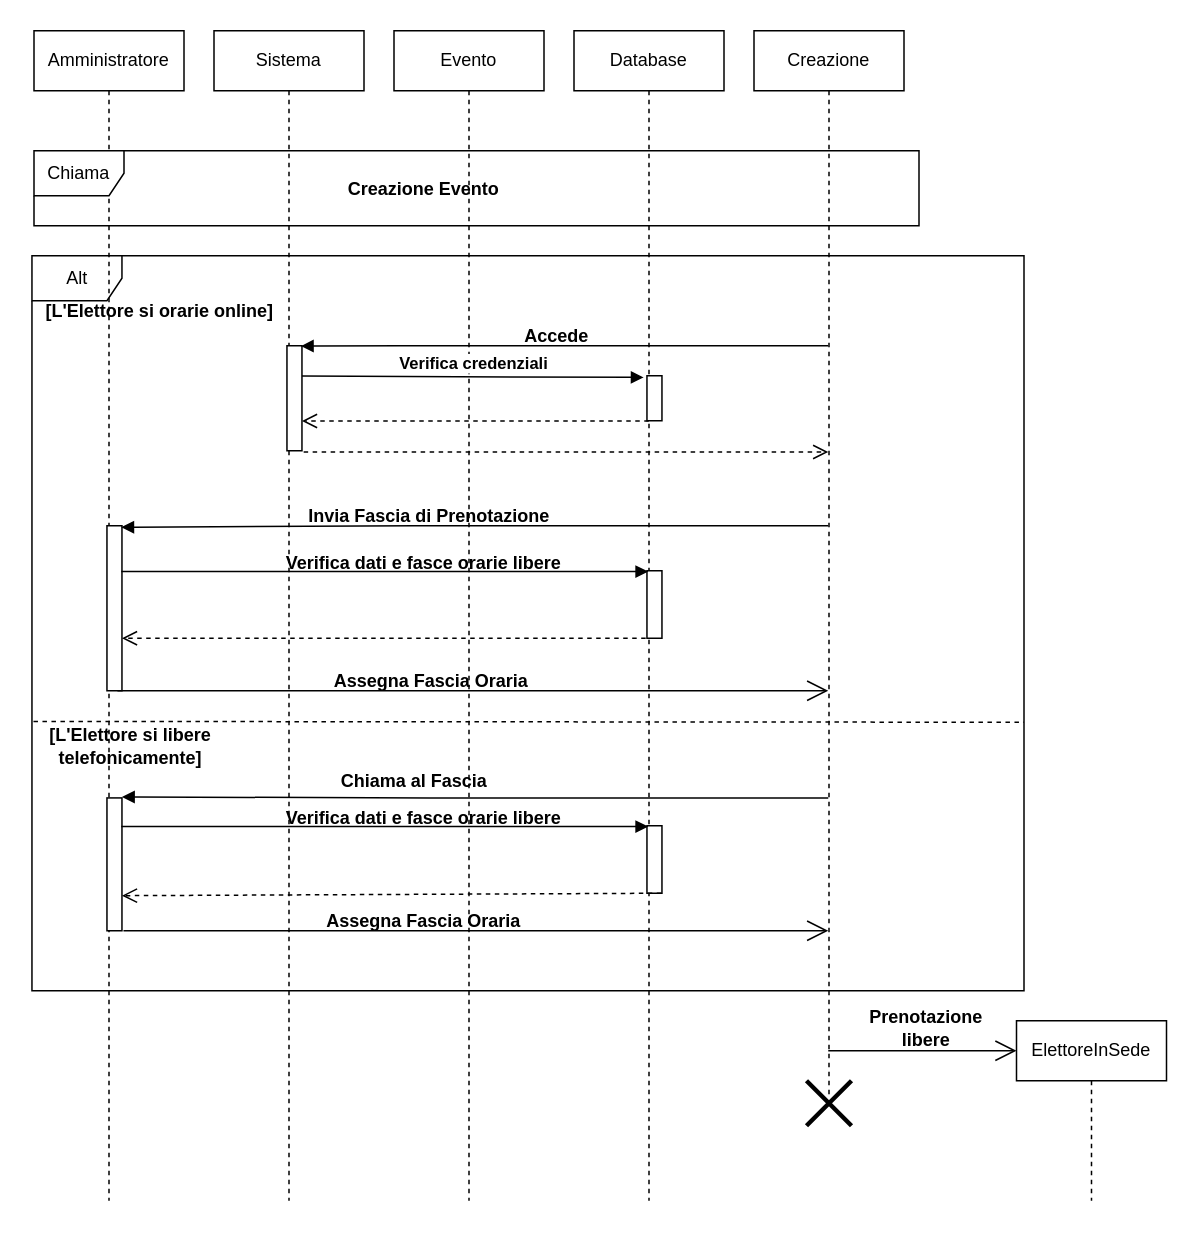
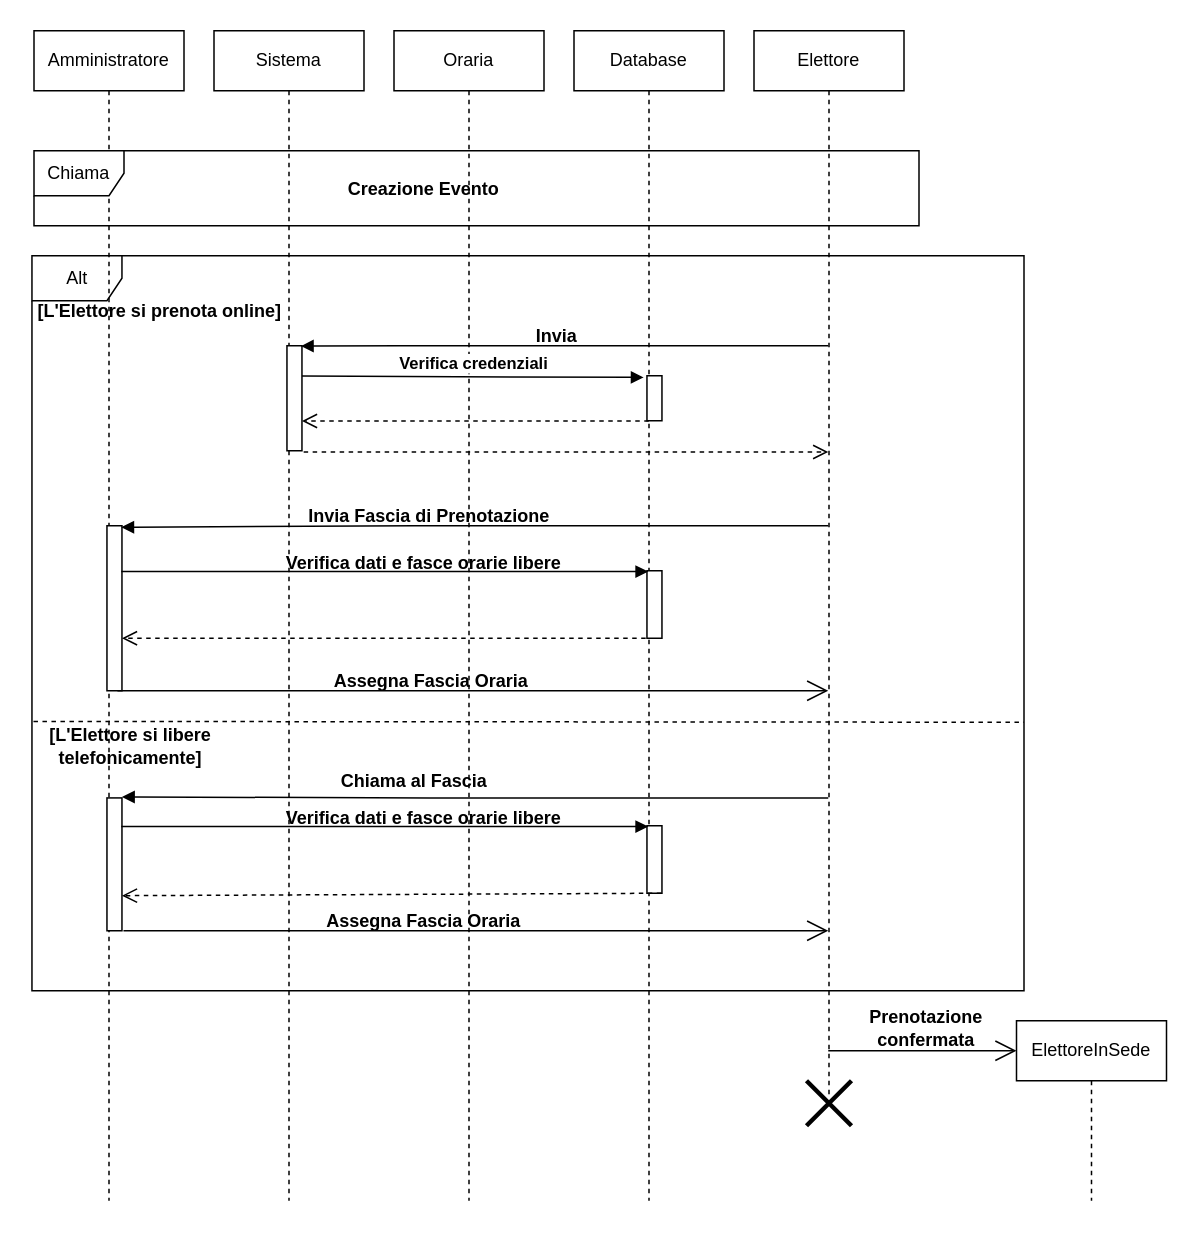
node "Evento": label "Evento" -> "Oraria"
node "Creazione": label "Creazione" -> "Elettore"
node "[L'Elettore si orarie online]": label "[L'Elettore si orarie online]" -> "[L'Elettore si prenota online]"
node "Accede": label "Accede" -> "Invia"
node "Prenotazione libere": label "Prenotazione libere" -> "Prenotazione confermata"
